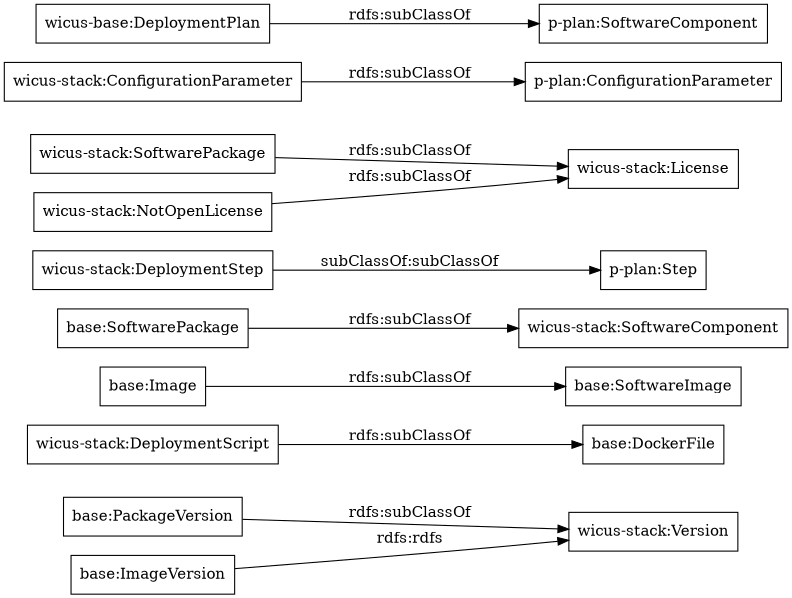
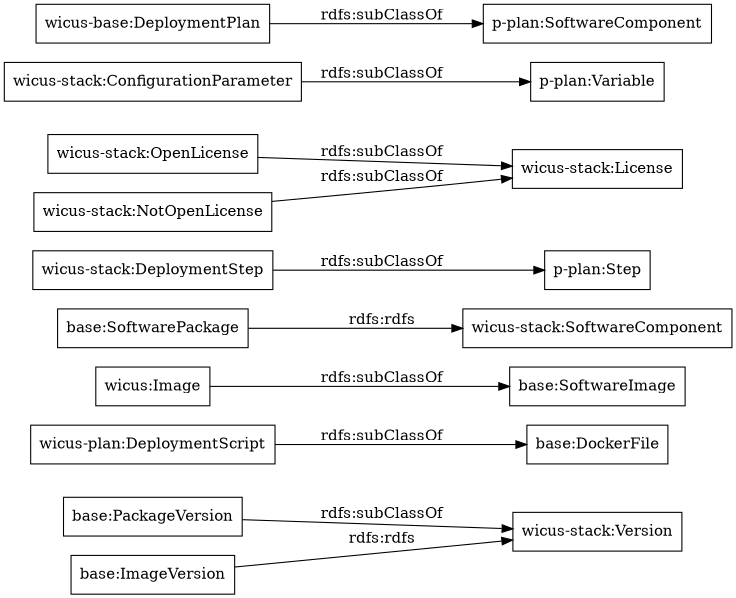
node "p-plan:ConfigurationParameter": label "p-plan:ConfigurationParameter" -> "p-plan:Variable"
node "wicus-stack:SoftwarePackage": label "wicus-stack:SoftwarePackage" -> "wicus-stack:OpenLicense"
edge "wicus-stack:DeploymentStep" -> "p-plan:Step": label "subClassOf:subClassOf" -> "rdfs:subClassOf"
edge "base:SoftwarePackage" -> "wicus-stack:SoftwareComponent": label "rdfs:subClassOf" -> "rdfs:rdfs"
node "base:Image": label "base:Image" -> "wicus:Image"
node "wicus-stack:DeploymentScript": label "wicus-stack:DeploymentScript" -> "wicus-plan:DeploymentScript"
